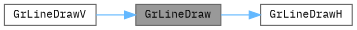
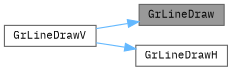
edge "GrLineDraw" -> "GrLineDrawH": now "GrLineDrawV" -> "GrLineDrawH"
